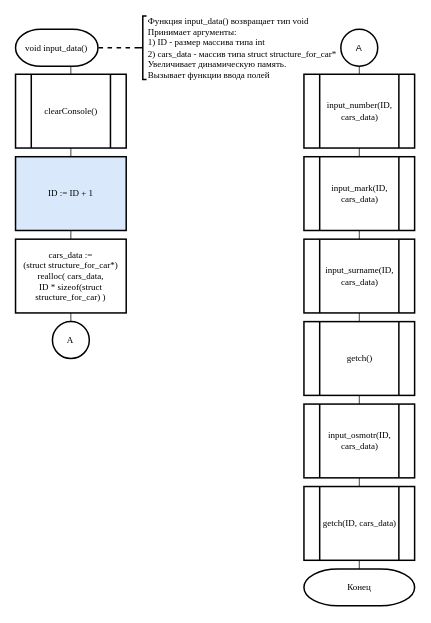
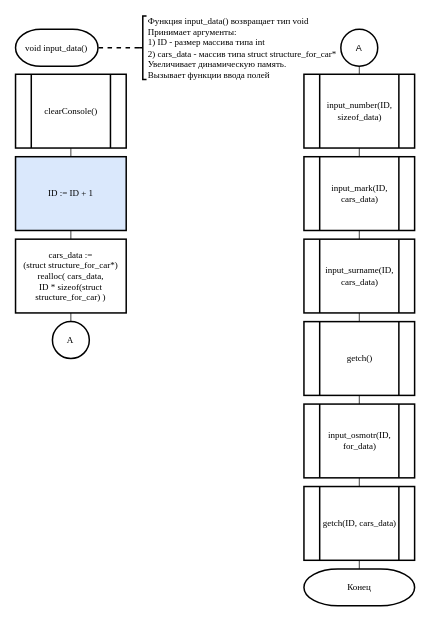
edge "void input_data()" -- "clearConsole()": removed
node "input_number(ID, cars_data)": label "input_number(ID, cars_data)" -> "input_number(ID, sizeof_data)"
node "input_osmotr(ID, cars_data)": label "input_osmotr(ID, cars_data)" -> "input_osmotr(ID, for_data)"
